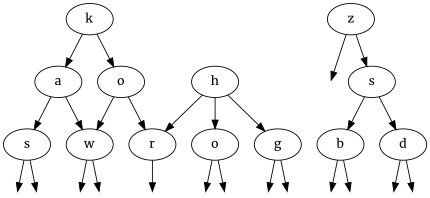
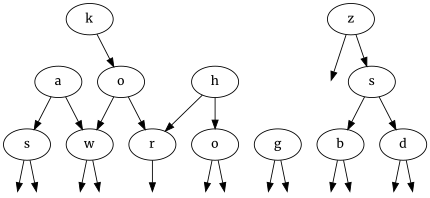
edge "k" -> "a": removed
edge "h" -> "g": removed
